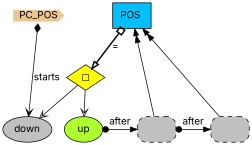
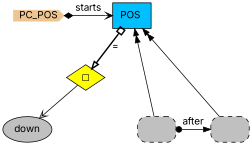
edge "PC_POS" -- "down": now "PC_POS" -- "POS"
node "up": removed
